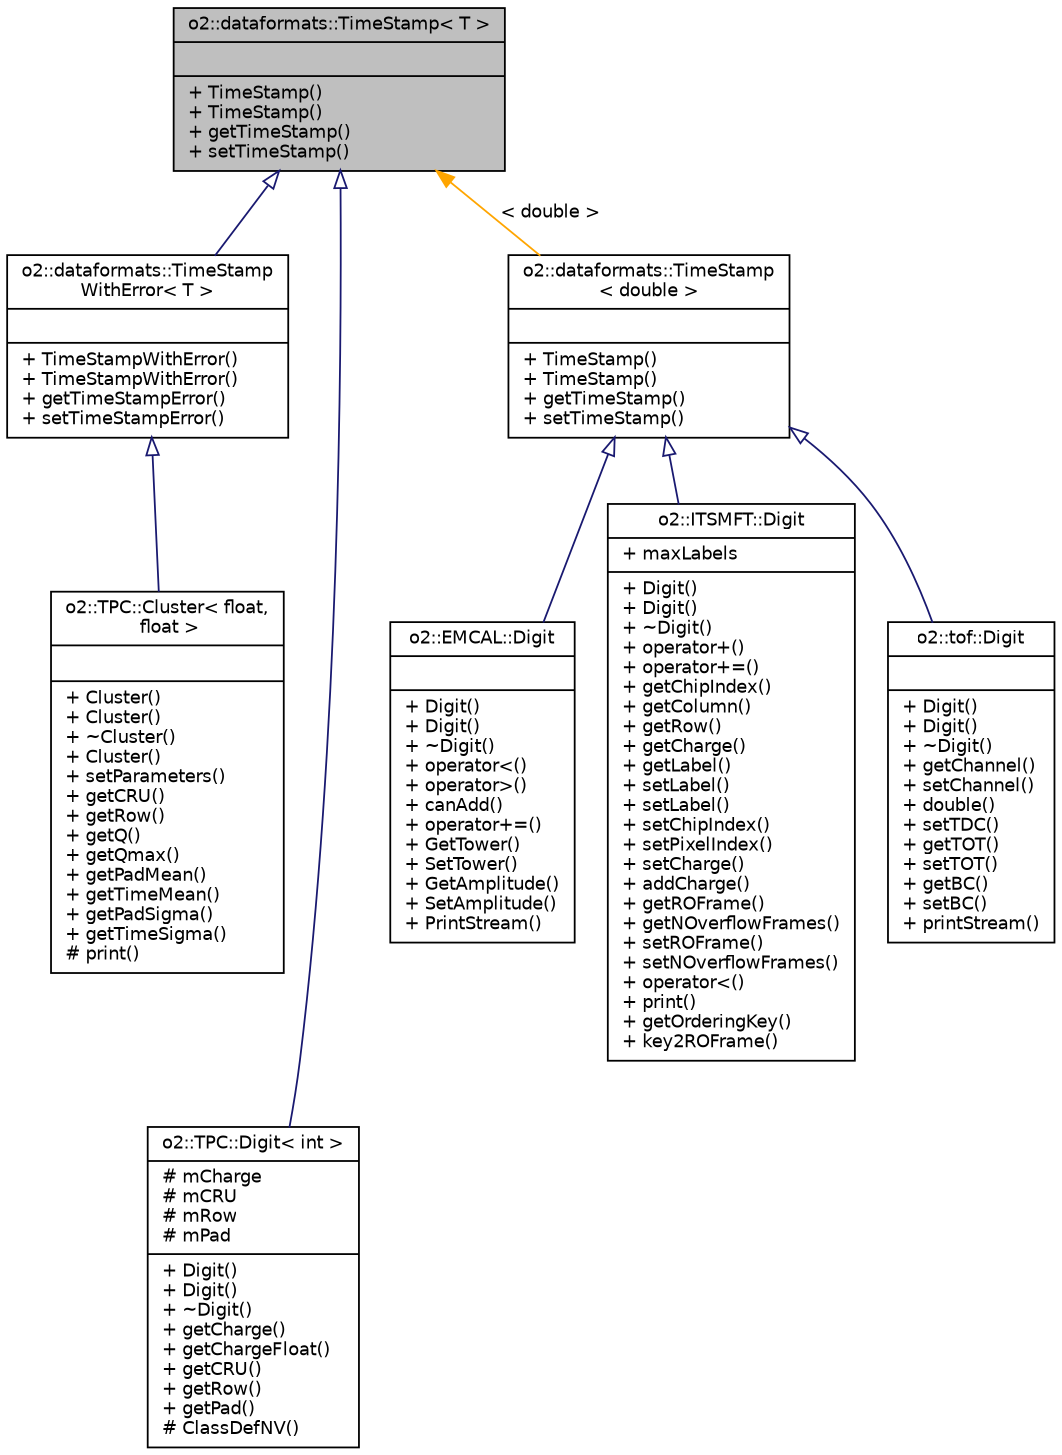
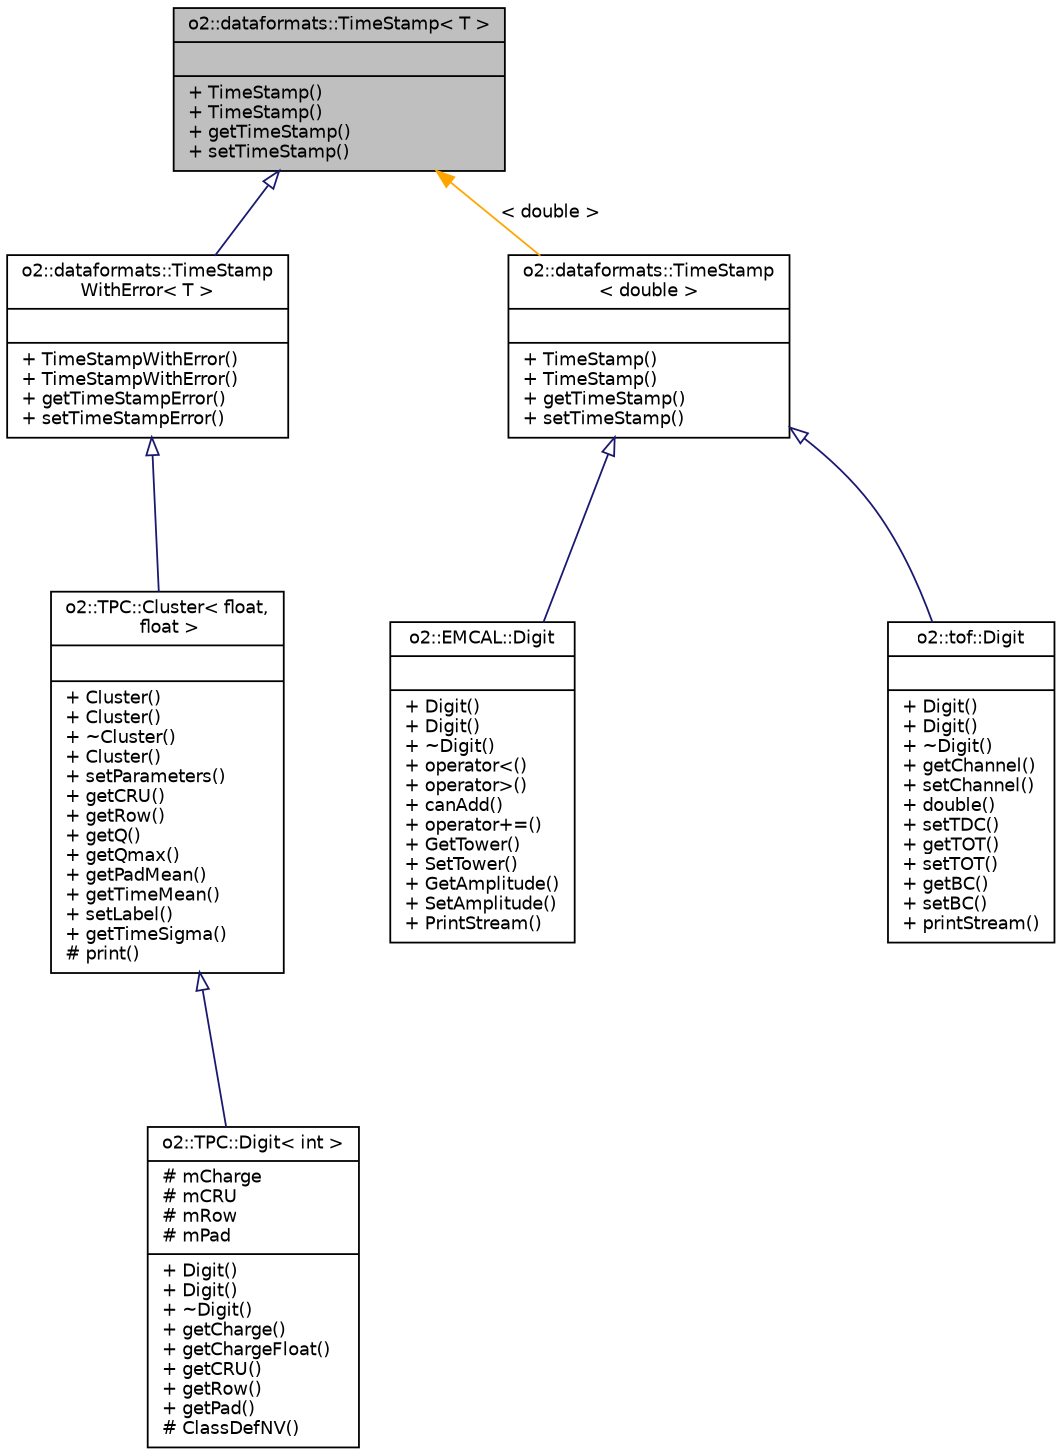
edge "o2::TPC::Digit< int >" -> "o2::dataformats::TimeStamp< T >": now "o2::TPC::Digit< int >" -> "o2::TPC::Cluster< float,"
node "o2::ITSMFT::Digit": removed
node "o2::TPC::Cluster< float,": text "+ getPadSigma()" -> "+ setLabel()"
